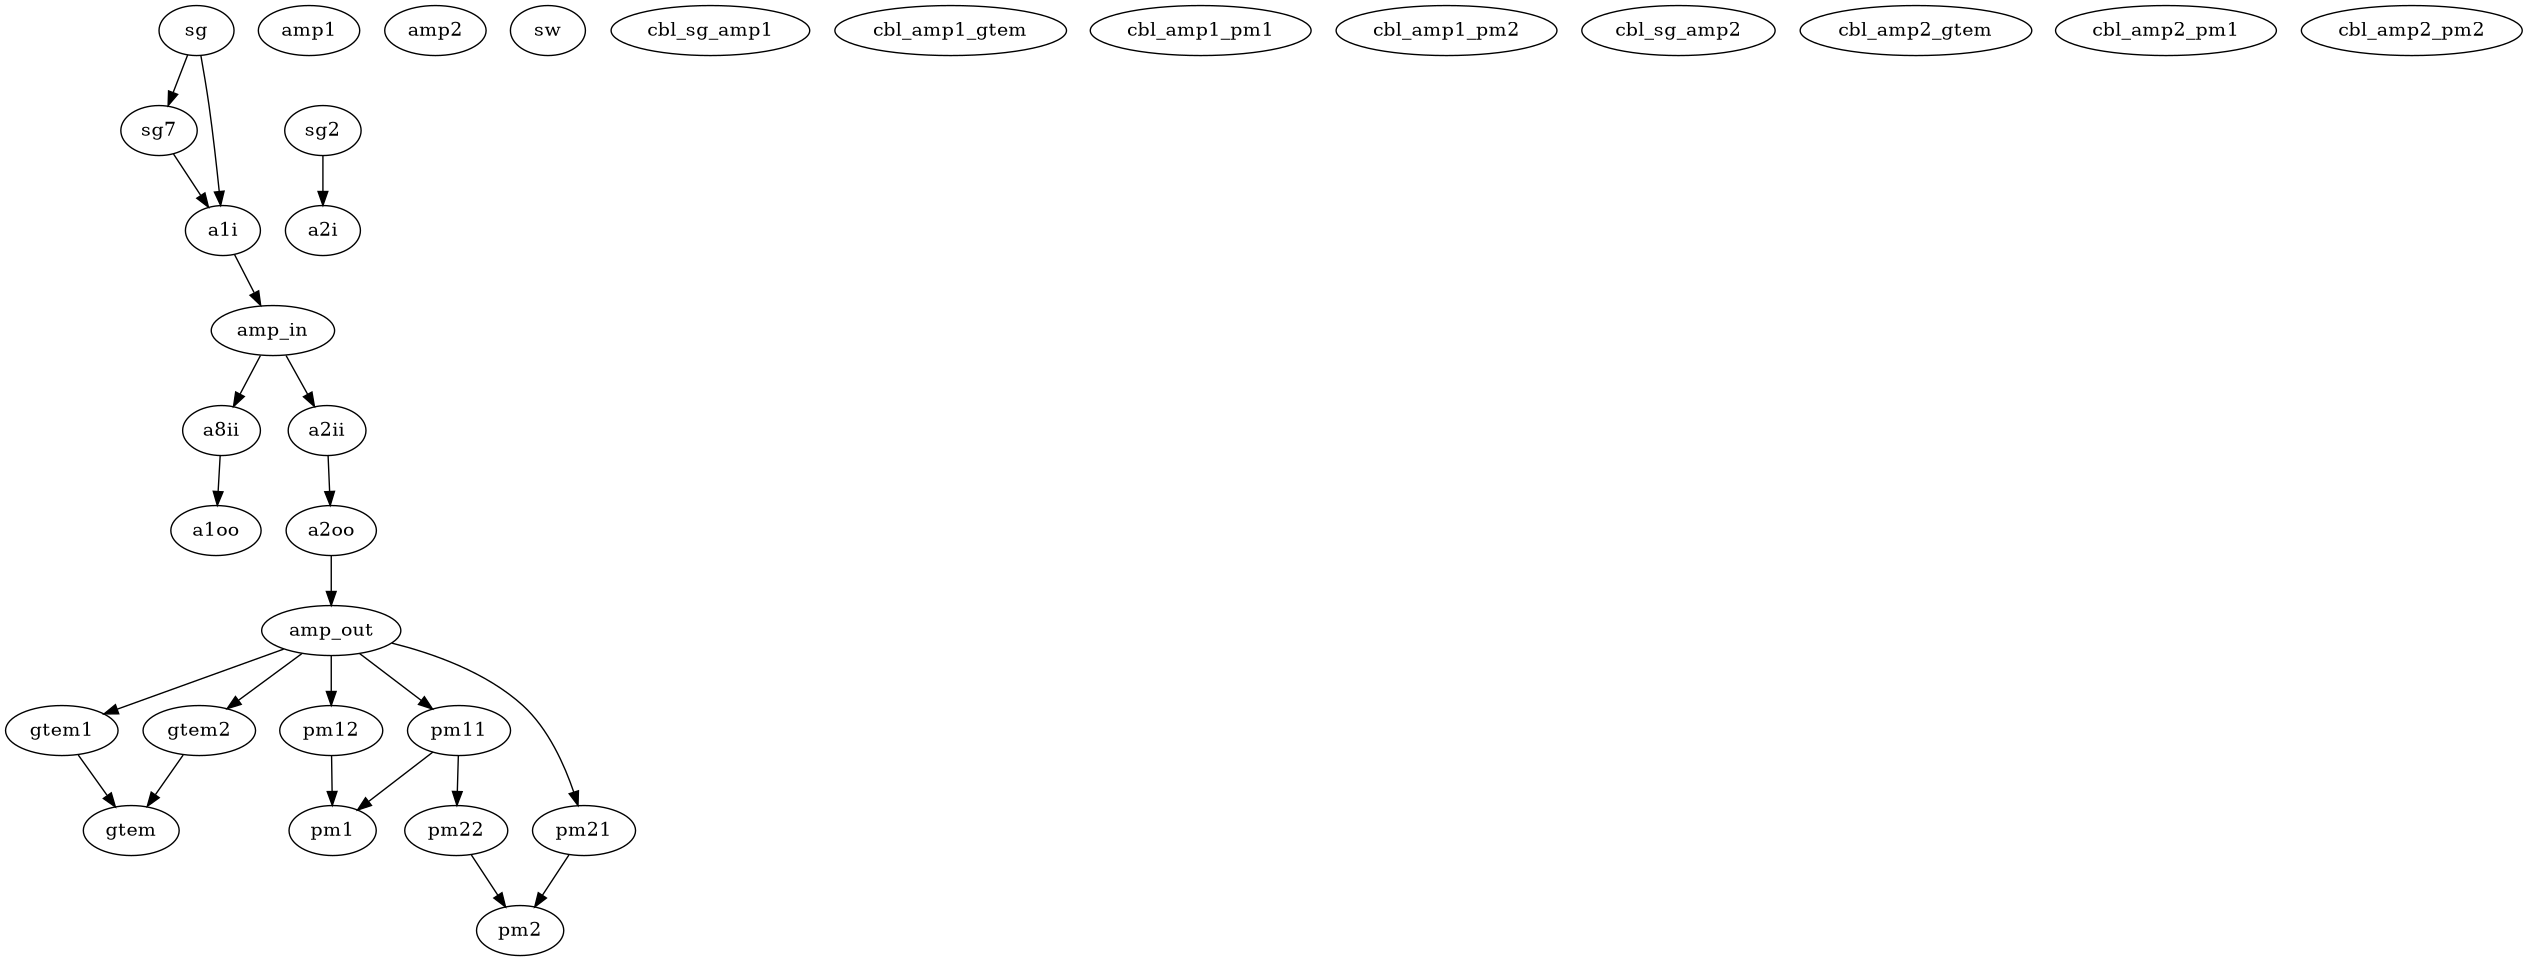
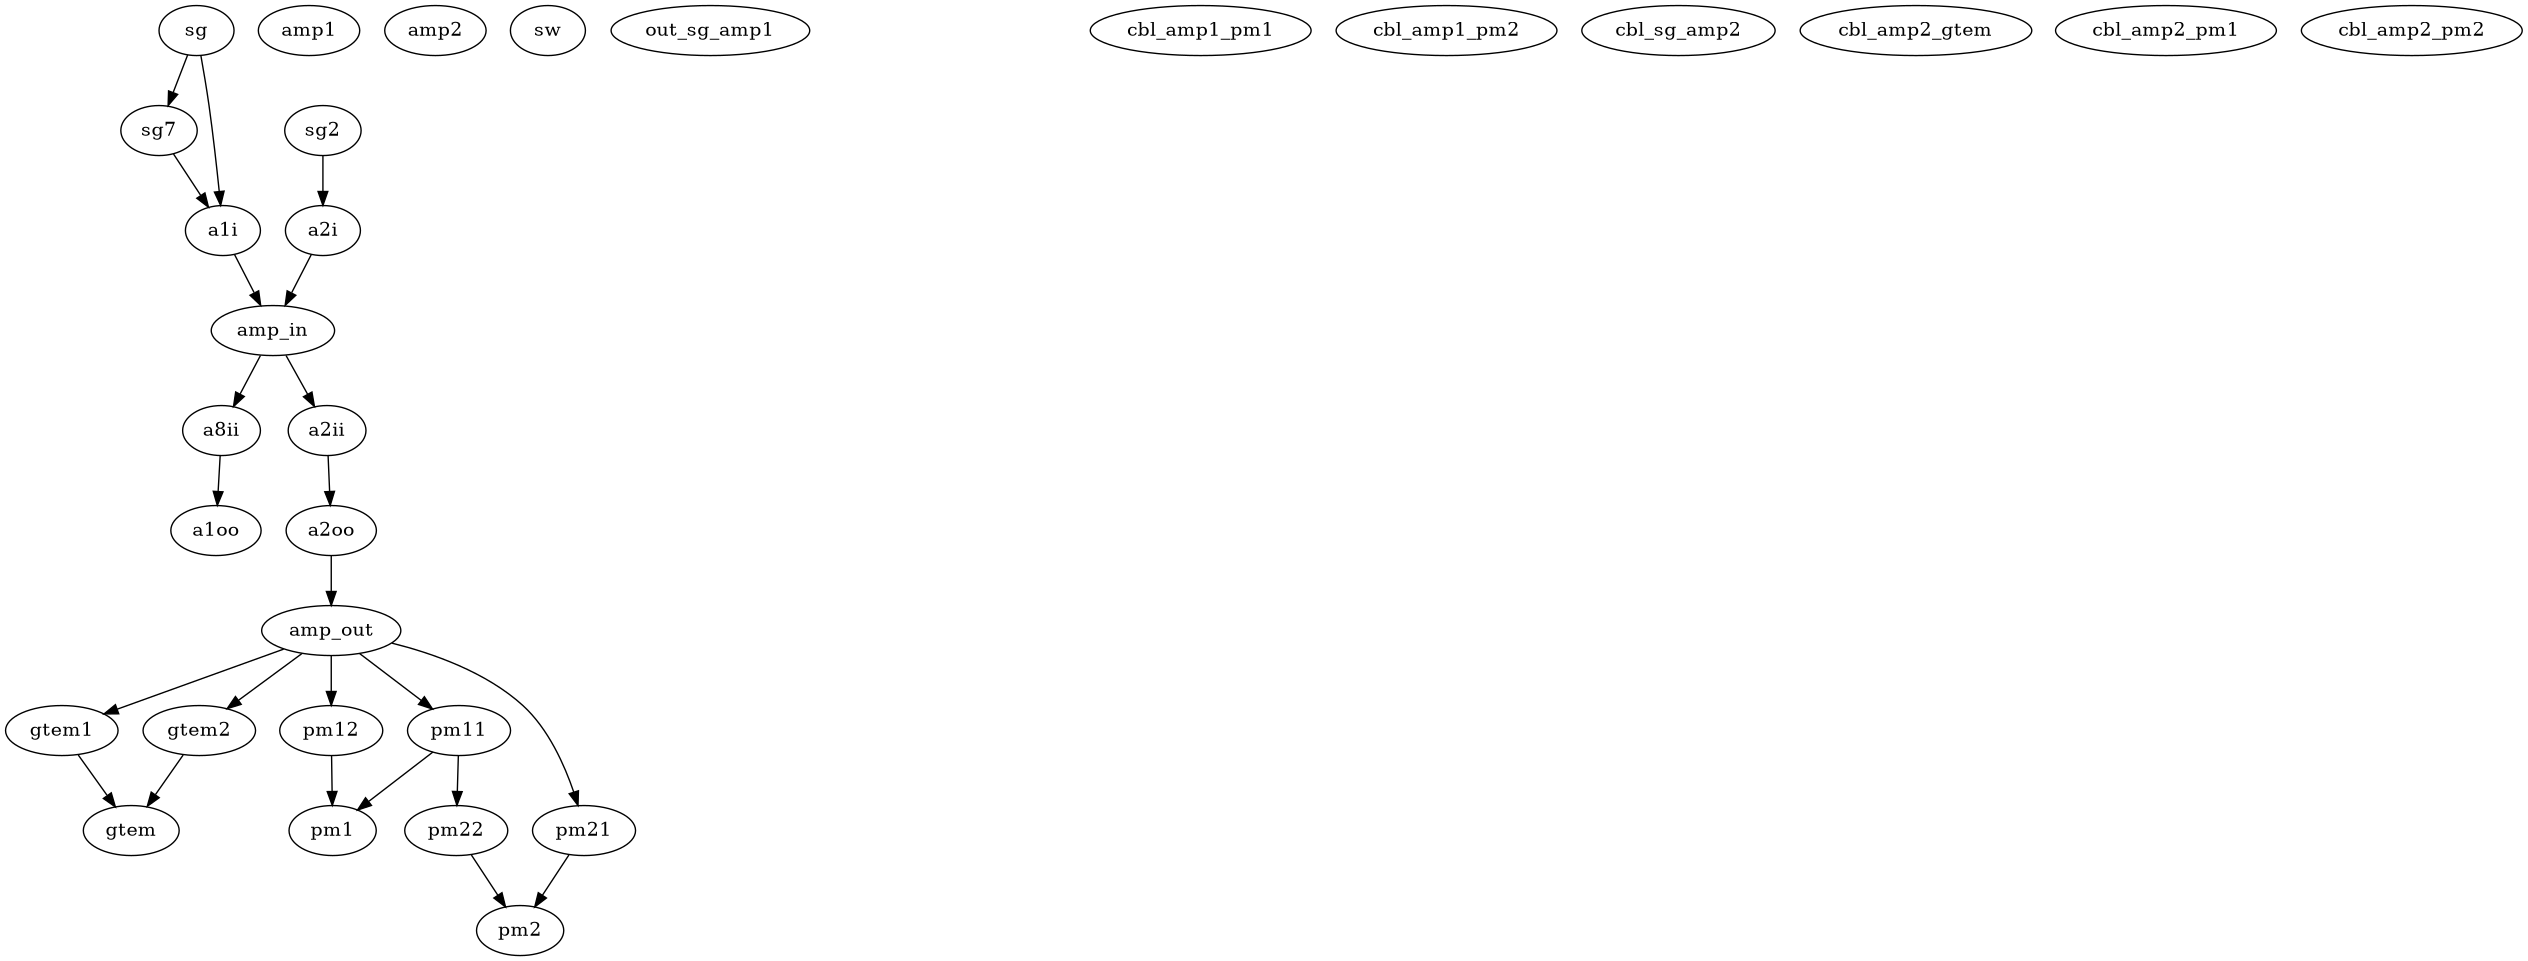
node "cbl_sg_amp1": label "cbl_sg_amp1" -> "out_sg_amp1"
node "cbl_amp1_gtem": removed
edge "a2i" -> "amp_in": added
